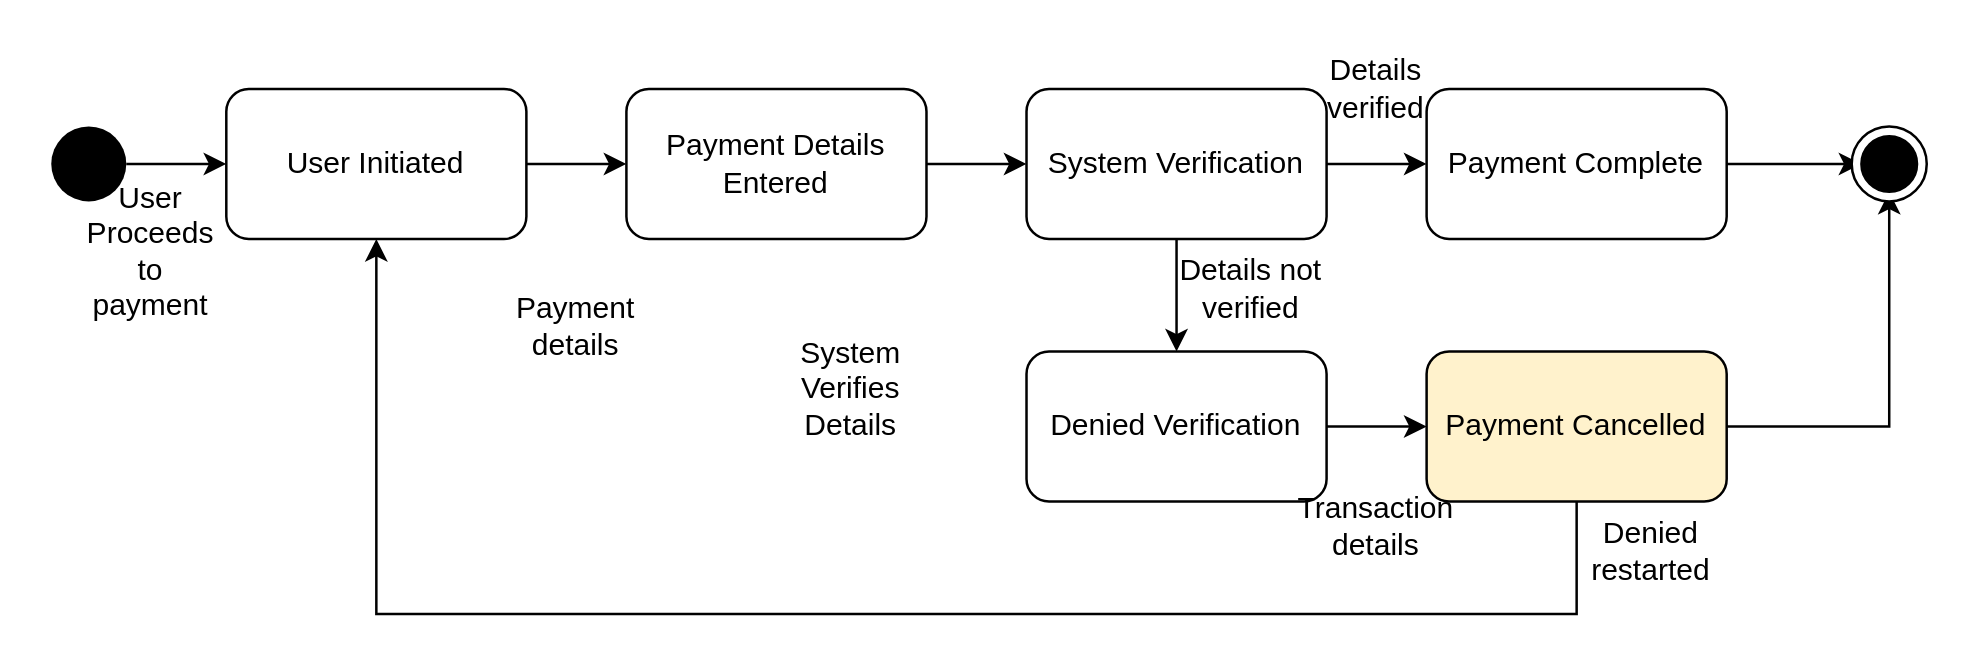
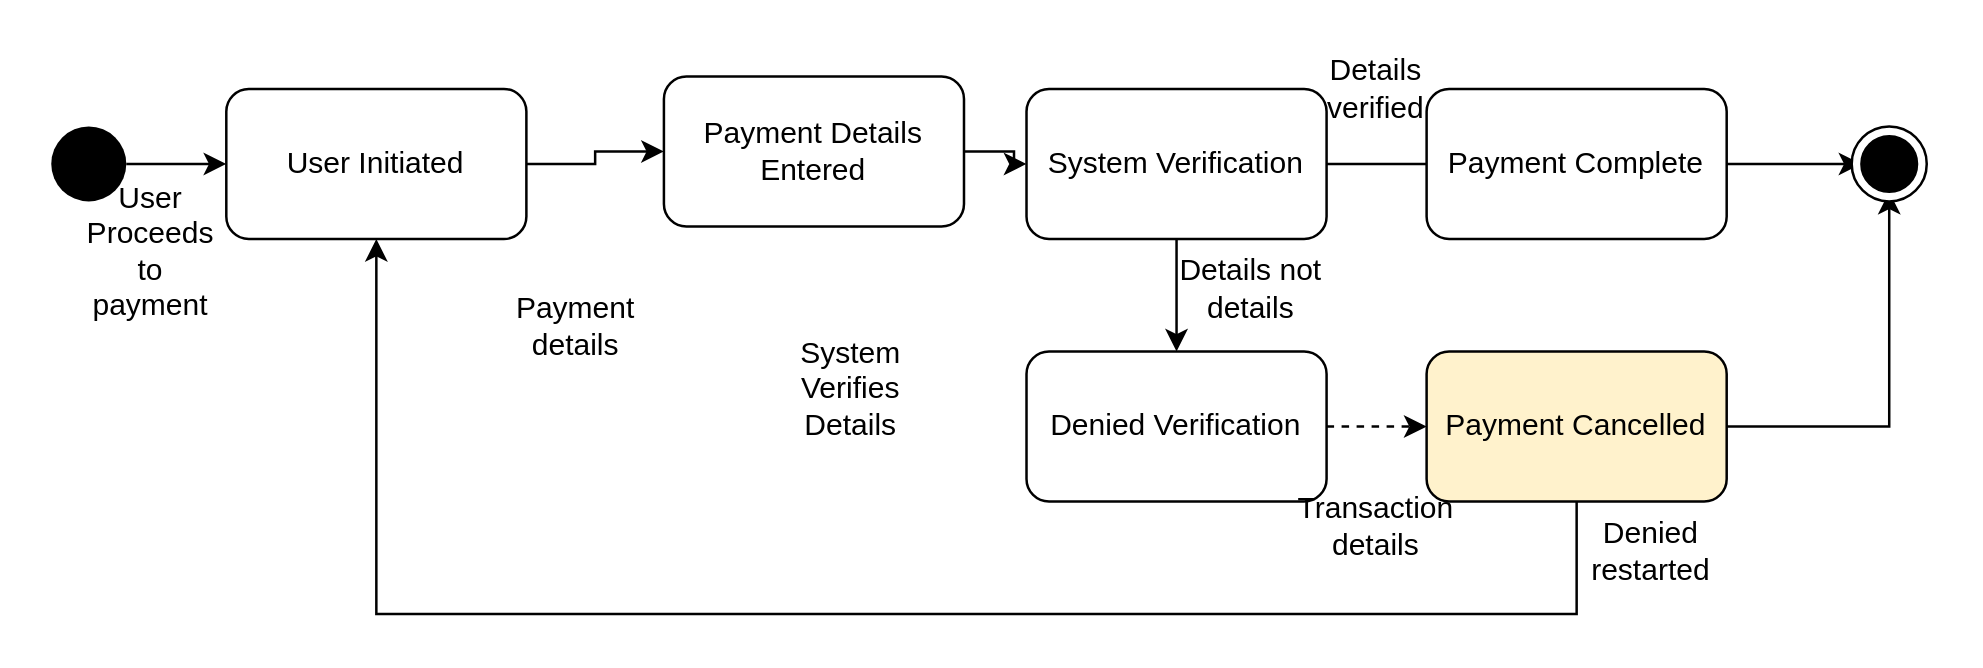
node "Payment Details Entered": moved (776, 164) -> (814, 151)
edge "System Verification" -> "Payment Complete": arrowhead classic -> none
node "Details not verified": label "Details not verified" -> "Details not details"
edge "Denied Verification" -> "Payment Cancelled": style solid -> dashed
